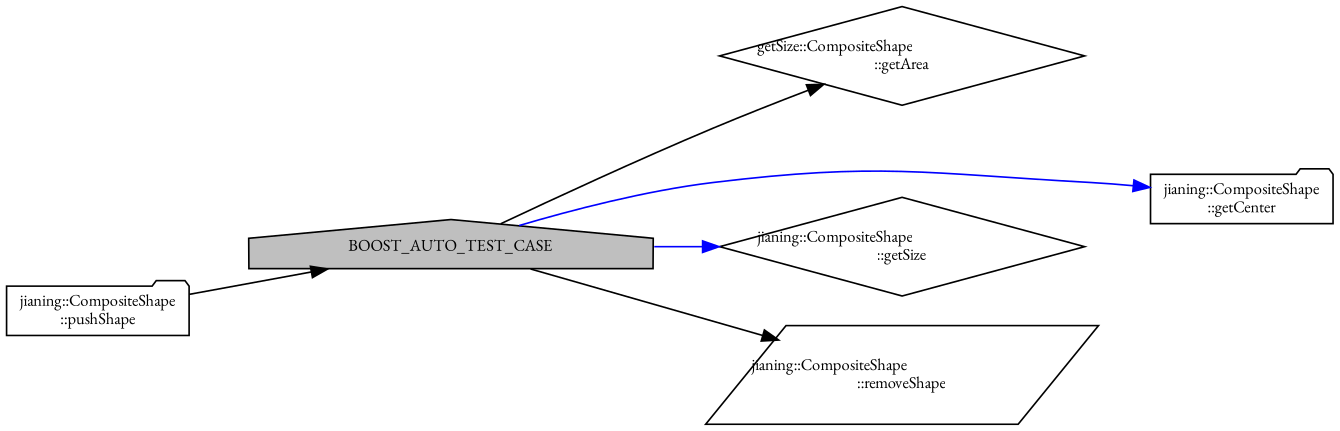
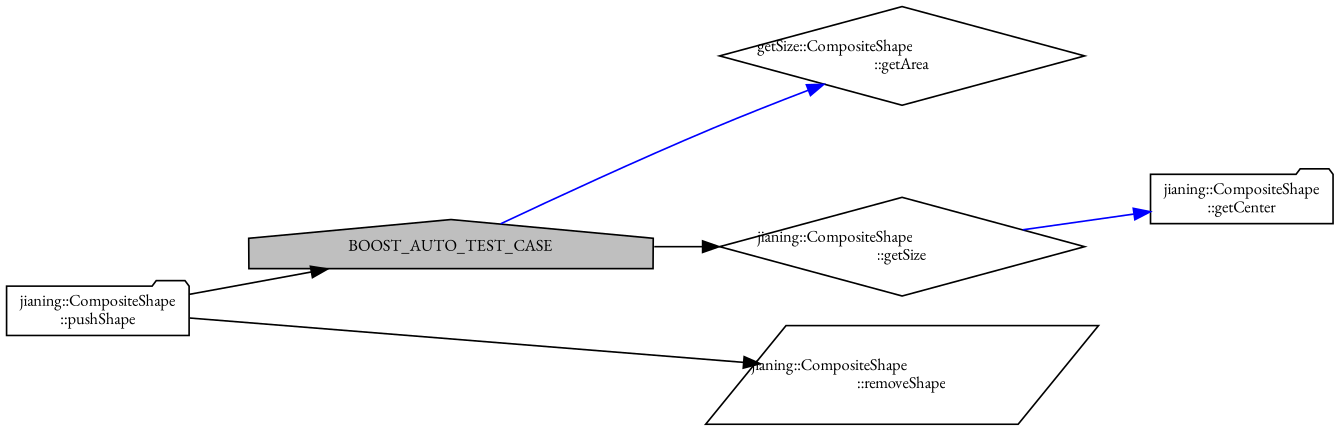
edge "BOOST_AUTO_TEST_CASE" -> "getSize::CompositeShape ::getArea": color black -> blue
edge "BOOST_AUTO_TEST_CASE" -> "jianing::CompositeShape ::getCenter": now "jianing::CompositeShape ::getSize" -> "jianing::CompositeShape ::getCenter"
edge "BOOST_AUTO_TEST_CASE" -> "jianing::CompositeShape ::getSize": color blue -> black
edge "BOOST_AUTO_TEST_CASE" -> "jianing::CompositeShape ::removeShape": now "jianing::CompositeShape ::pushShape" -> "jianing::CompositeShape ::removeShape"
